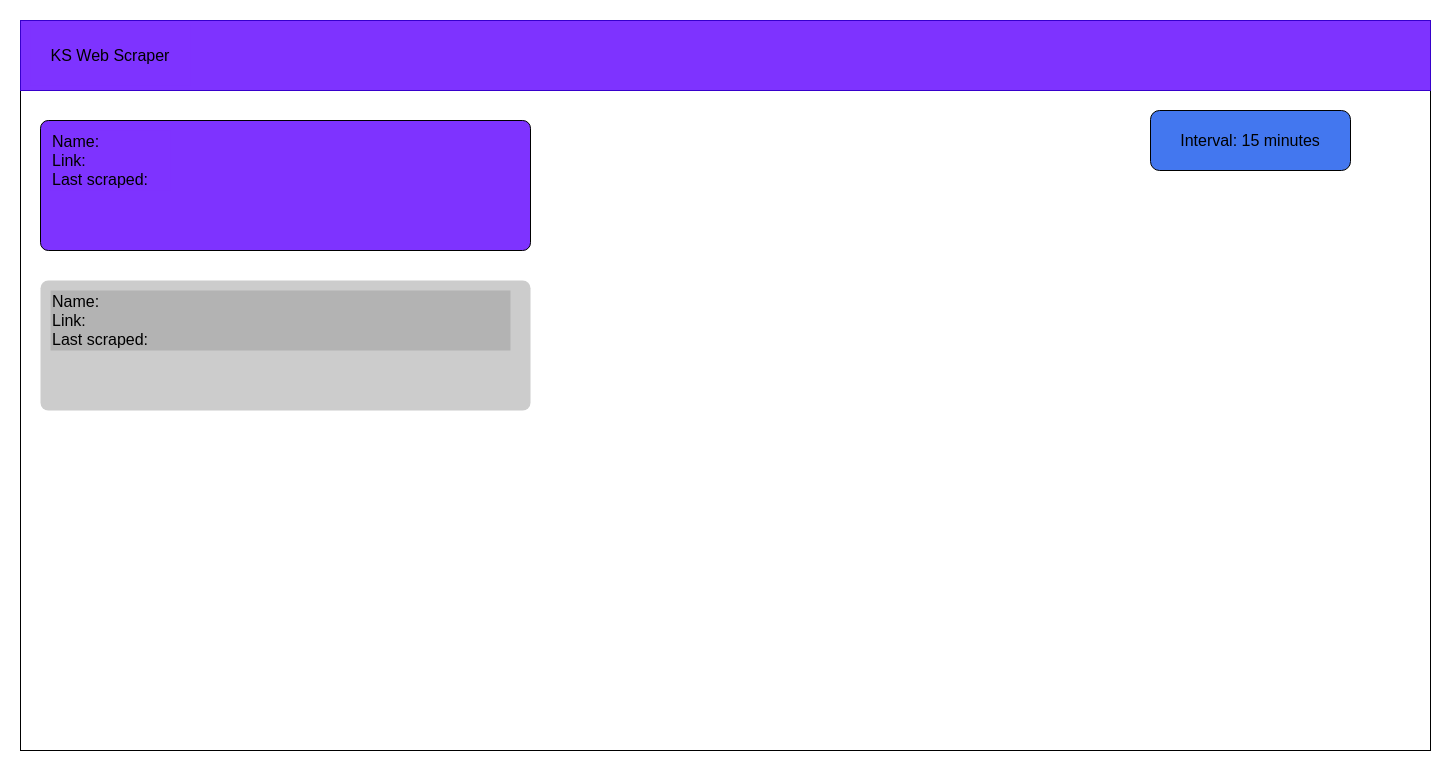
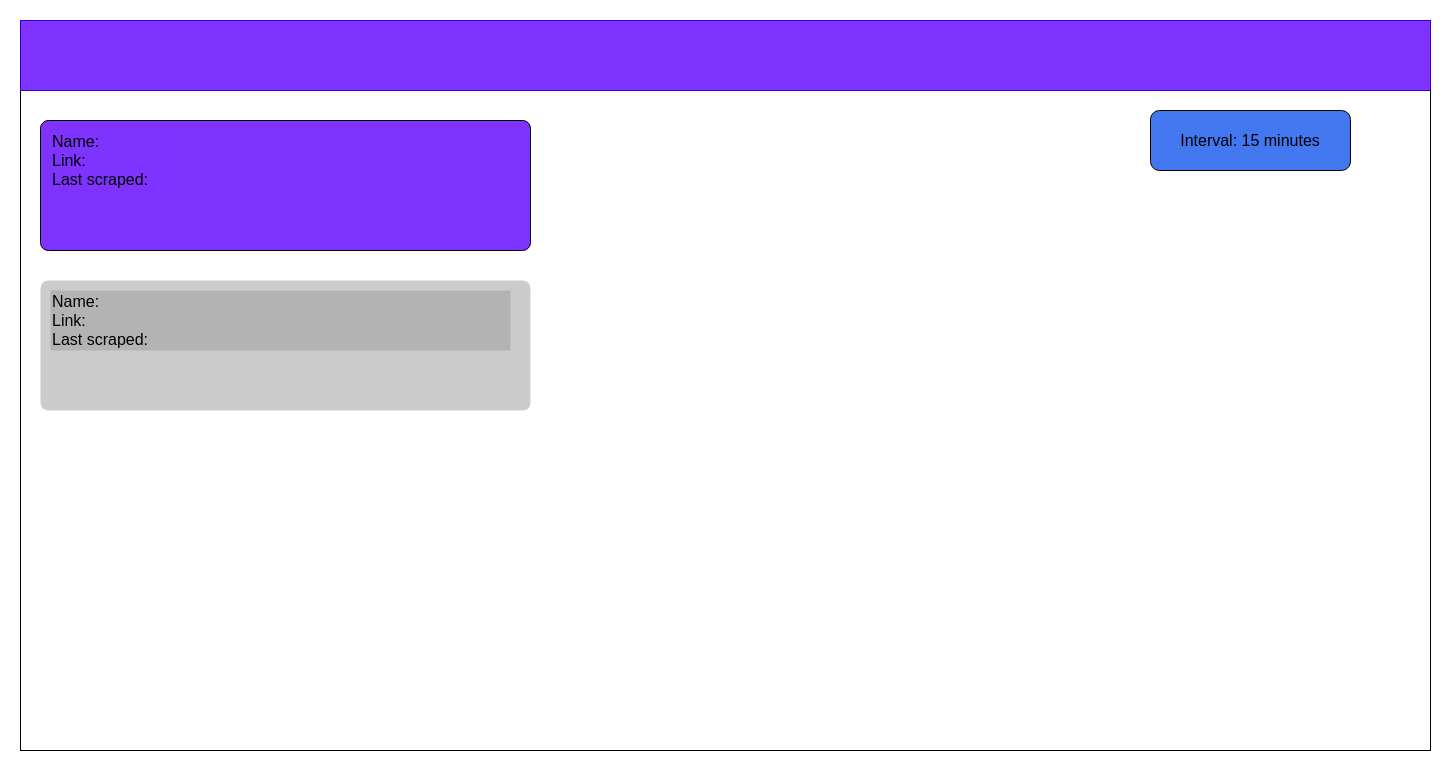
node "KS Web Scraper": removed
